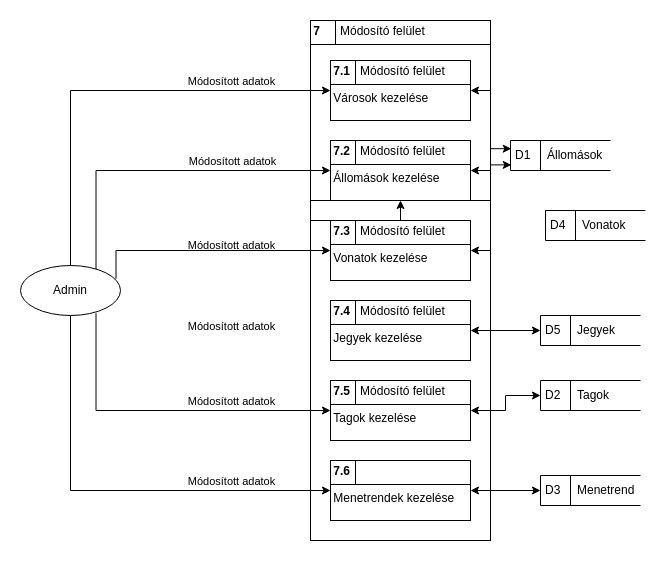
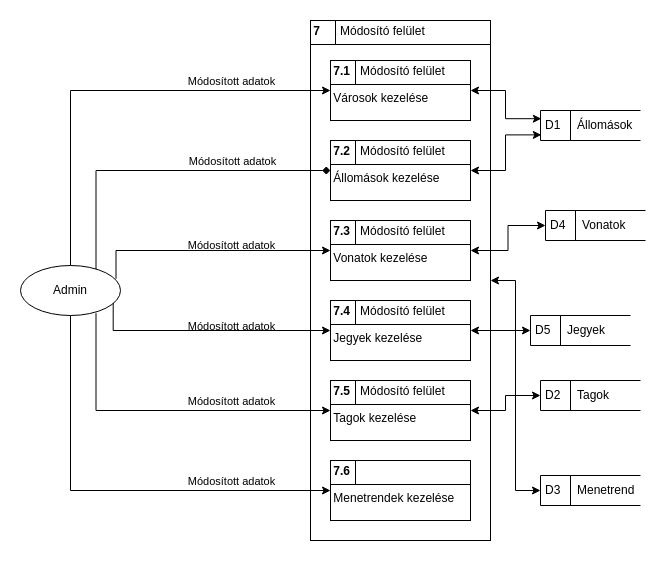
node "D1 Állomások": moved (561, 156) -> (591, 126)
edge "Admin" -> "7.2 Módosító felület Állomások kezelése": arrowhead classic -> diamond
edge "7.2 Módosító felület Állomások kezelése" -- "7.3 Módosító felület Vonatok kezelése": now "D4 Vonatok" -- "7.3 Módosító felület Vonatok kezelése"
edge "Admin" -> "7.4 Módosító felület Jegyek kezelése": added
node "D5 Jegyek": moved (591, 331) -> (581, 331)
edge "7.6 Menetrendek kezelése" -- "D3 Menetrend": now "7 Módosító felület" -- "D3 Menetrend"
